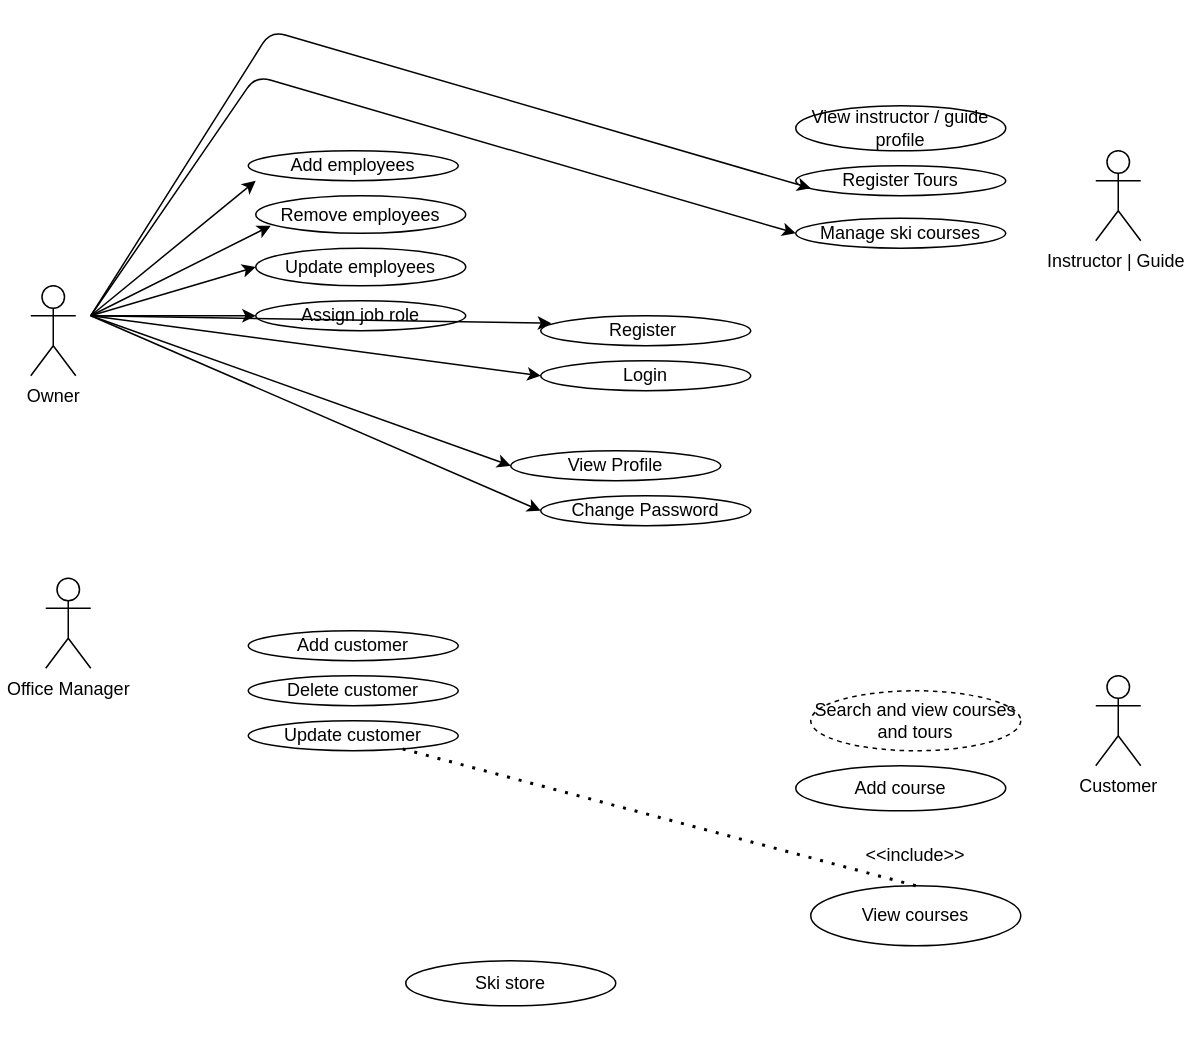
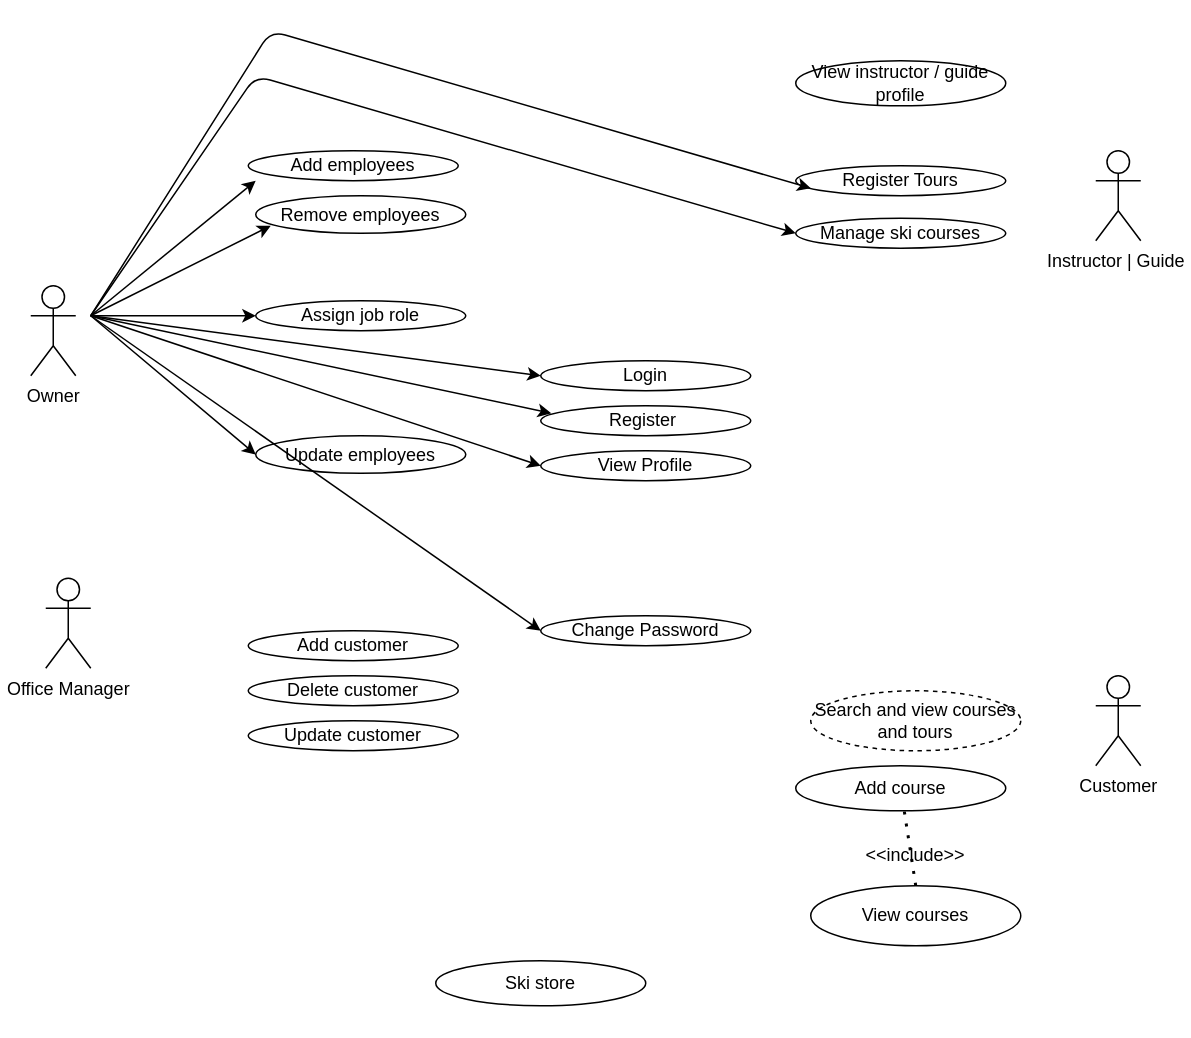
node "View instructor / guide profile": moved (901, 128) -> (901, 83)
node "Update employees": moved (361, 267) -> (361, 455)
node "Register": moved (646, 331) -> (646, 421)
node "View Profile": moved (616, 466) -> (646, 466)
node "Change Password": moved (646, 511) -> (646, 631)
edge "Update customer" -- "View courses": now "Add course" -- "View courses"
node "Ski store": moved (511, 983) -> (541, 983)
